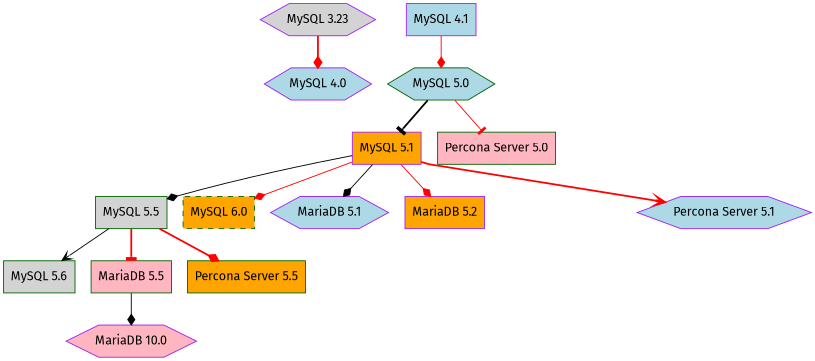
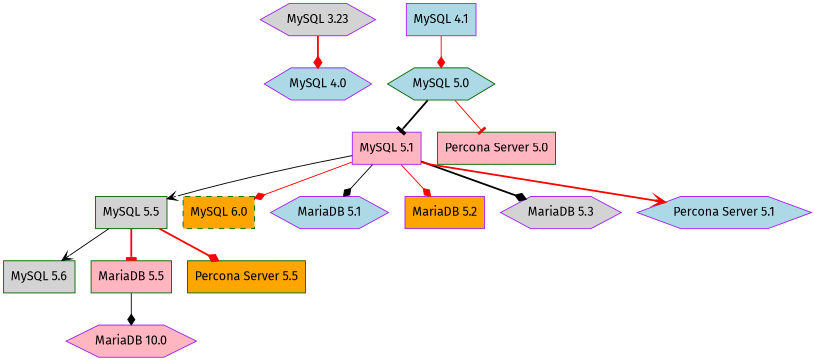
node "MySQL 5.1": fillcolor orange -> lightpink
edge "MySQL 5.1" -> "MySQL 5.5": arrowhead diamond -> vee
node "MariaDB 5.3": added
